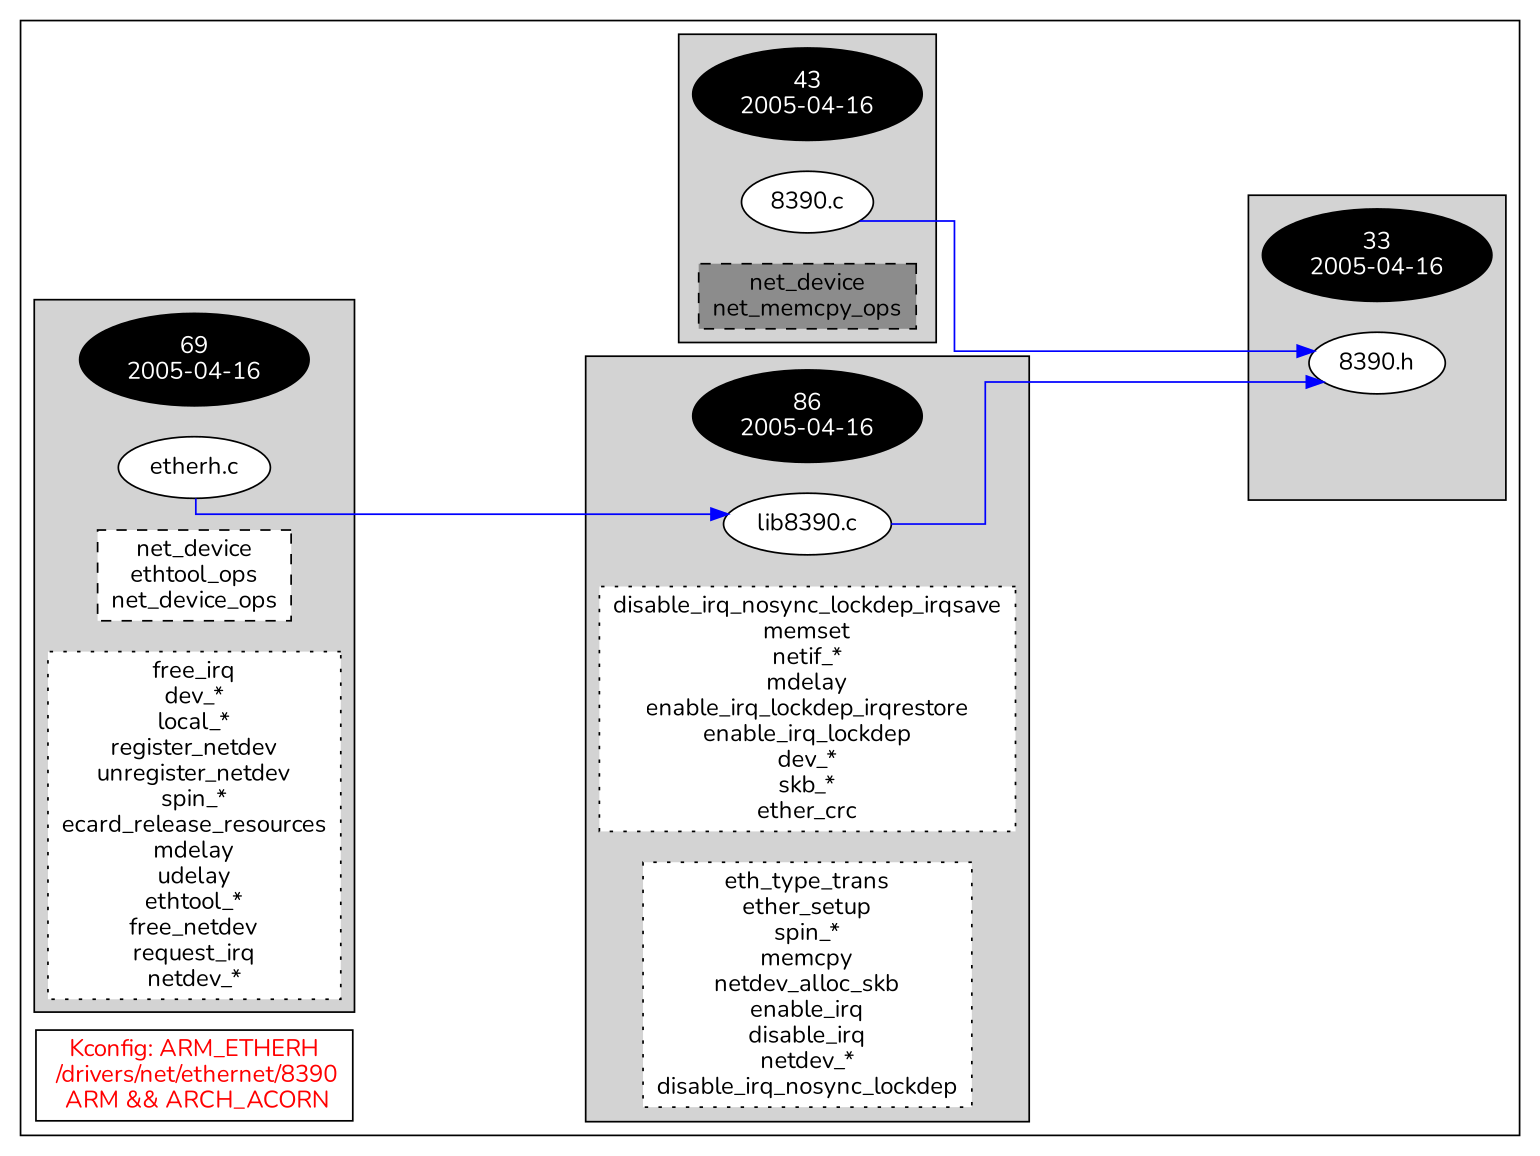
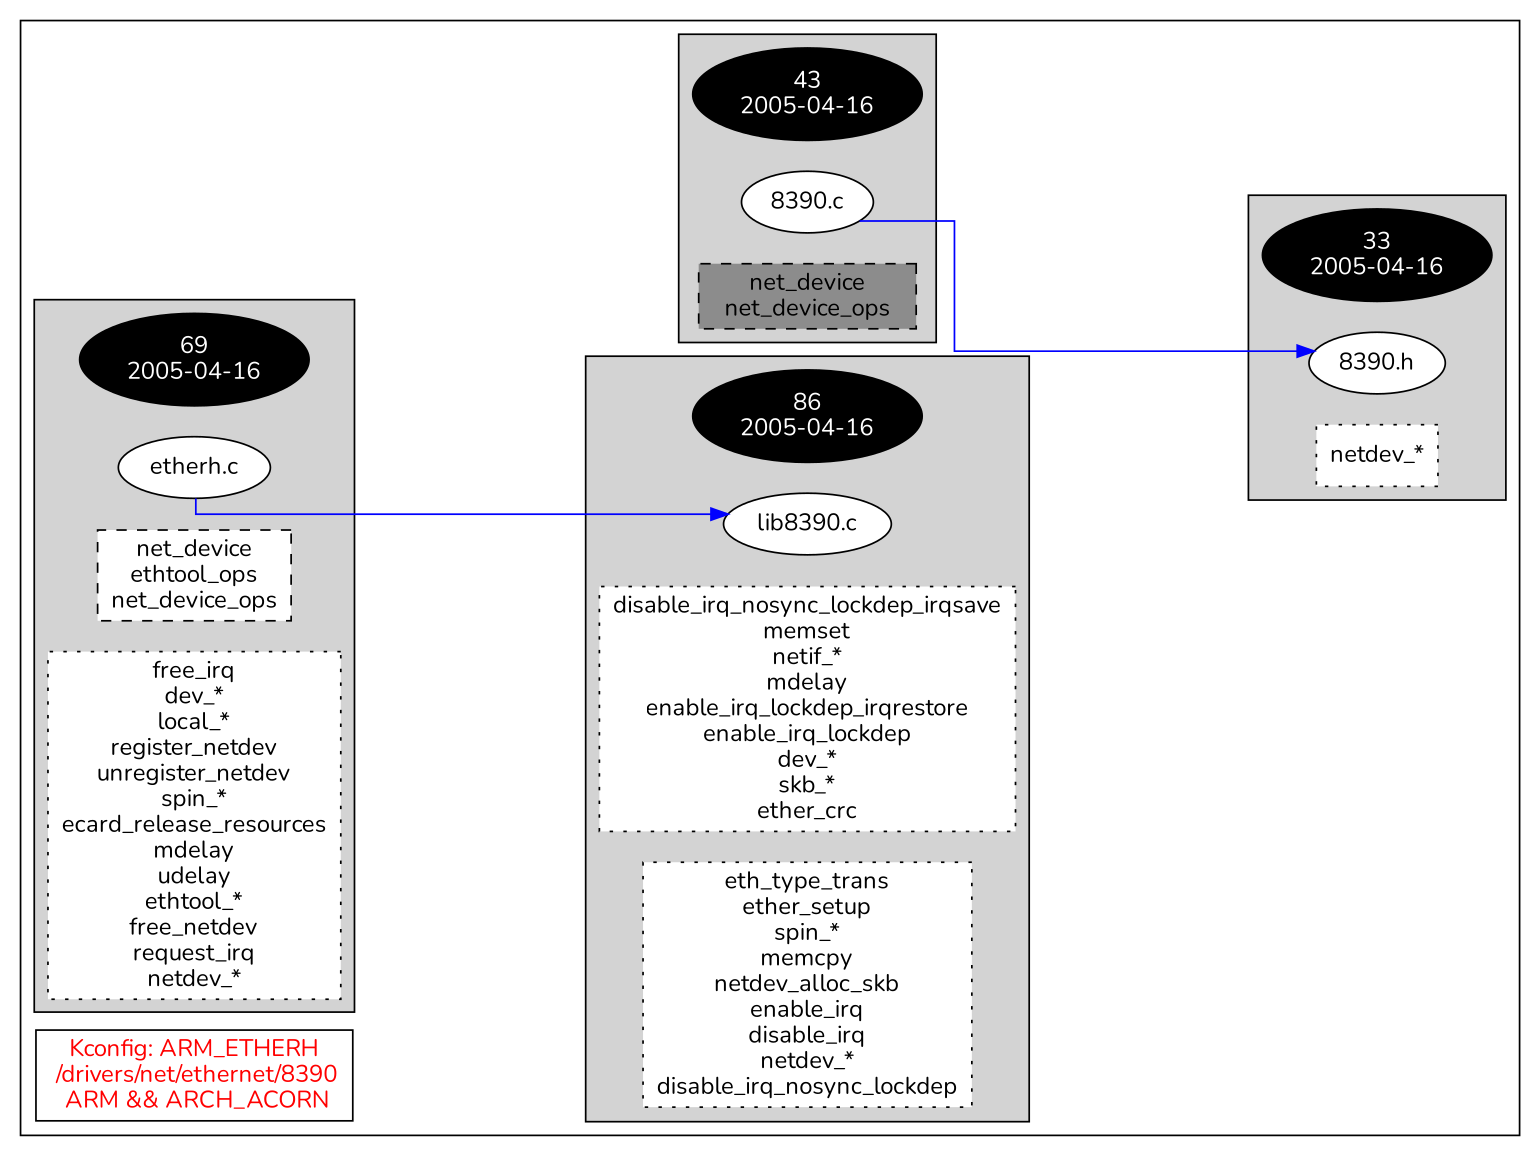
node "net_device net_memcpy_ops": label "net_device net_memcpy_ops" -> "net_device net_device_ops"
edge "lib8390.c" -> "8390.h": removed
node "netdev_*": added
